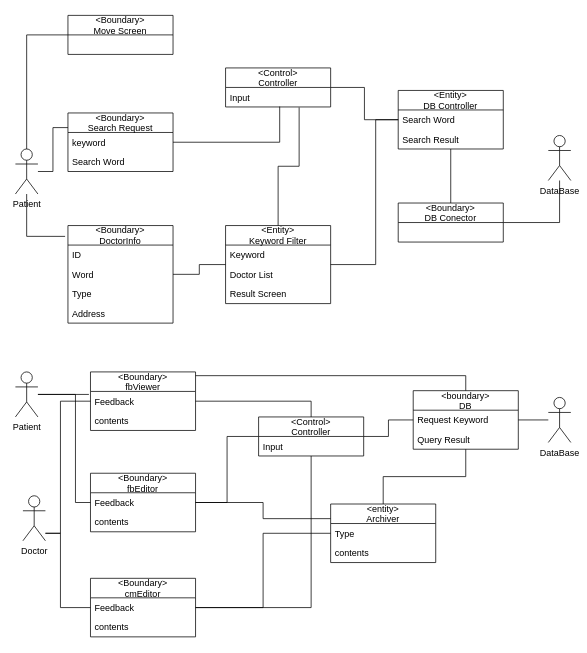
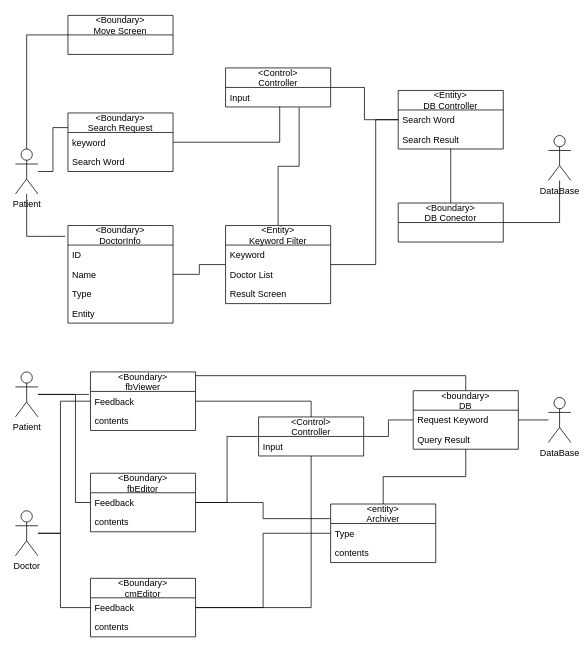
node "Word": label "Word" -> "Name"
node "Address": label "Address" -> "Entity"
node "Doctor": moved (34, 518) -> (27, 533)
